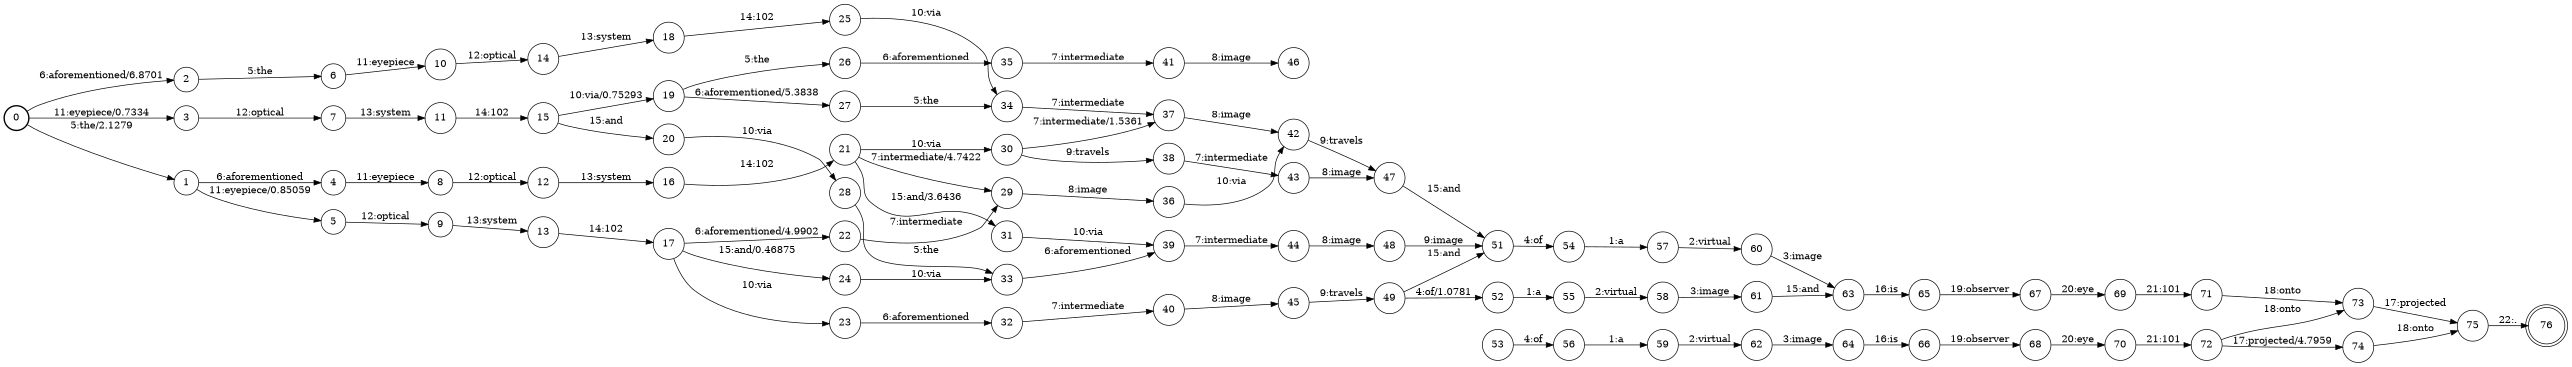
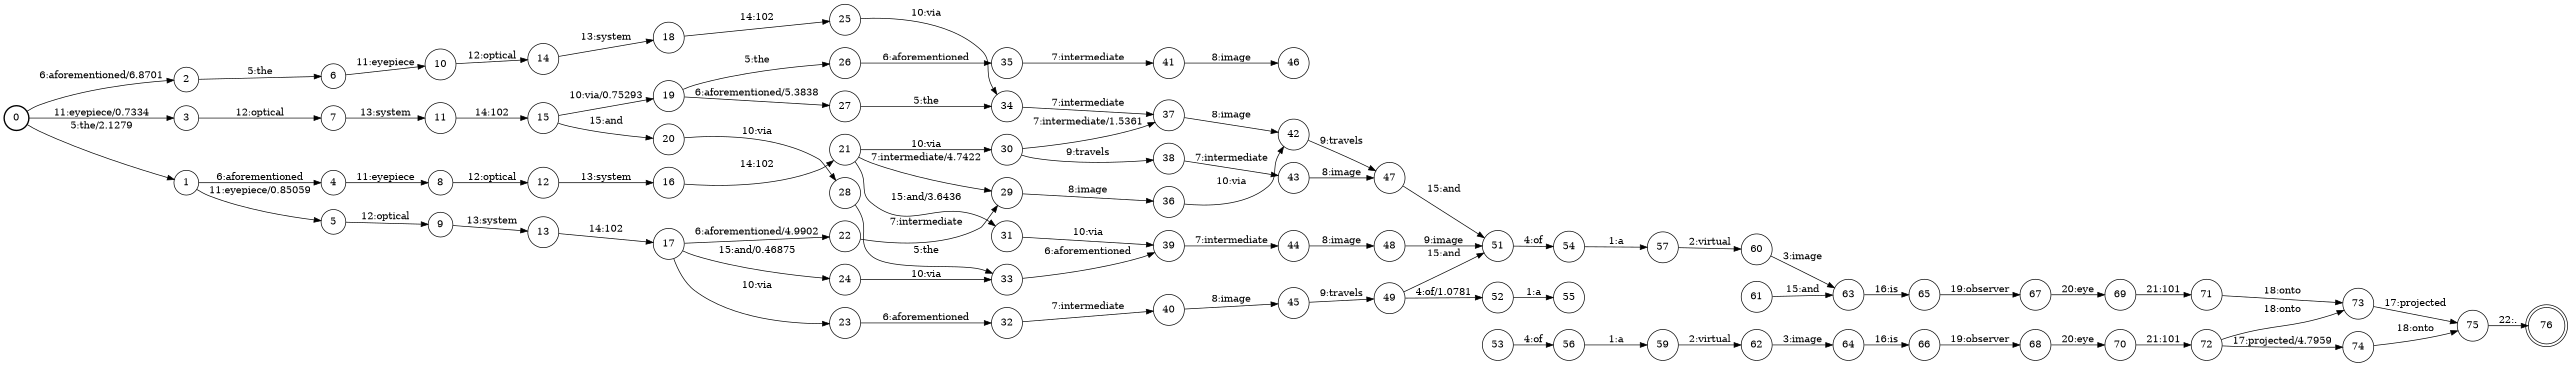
node "58": removed
